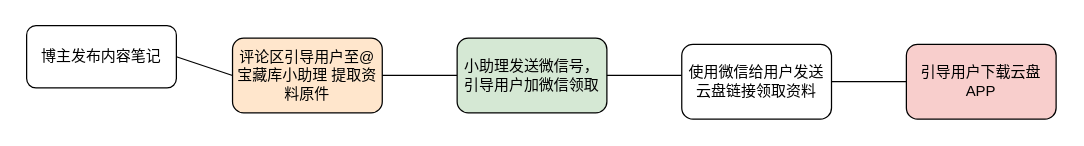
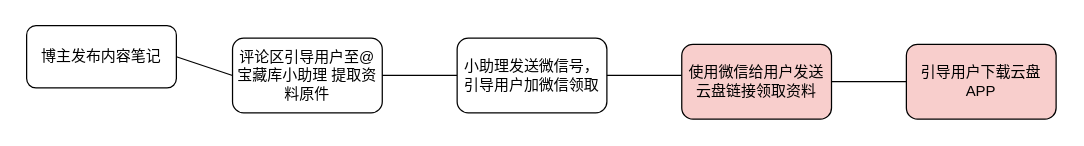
node "评论区引导用户至@宝藏库小助理 提取资料原件": fillcolor #ffe6cc -> #ffffff
node "小助理发送微信号，引导用户加微信领取": fillcolor #d5e8d4 -> #ffffff
node "使用微信给用户发送云盘链接领取资料": fillcolor #ffffff -> #f8cecc
